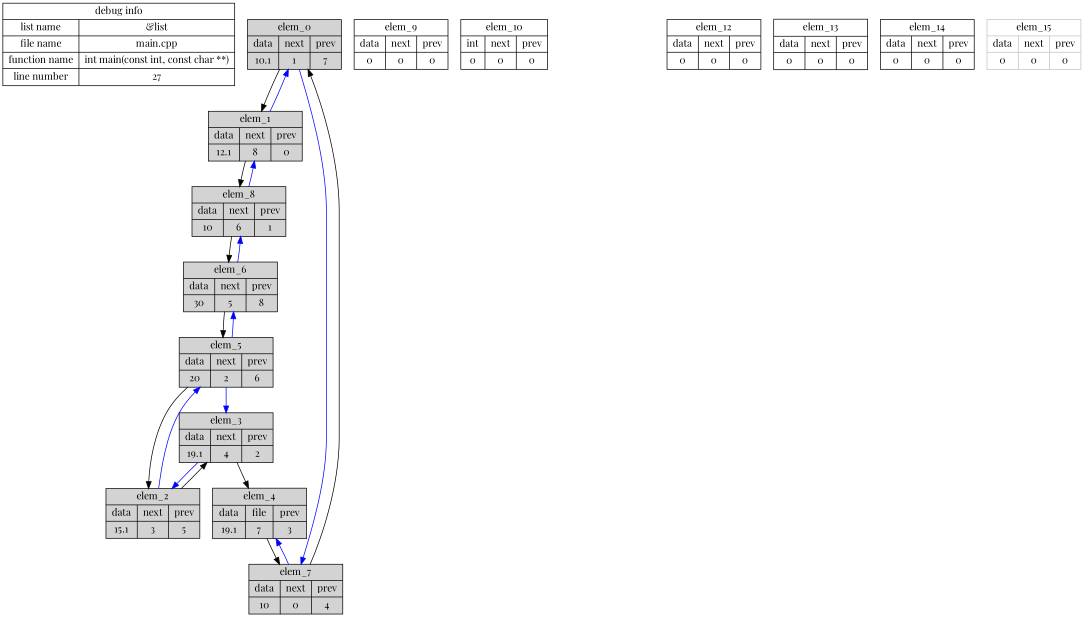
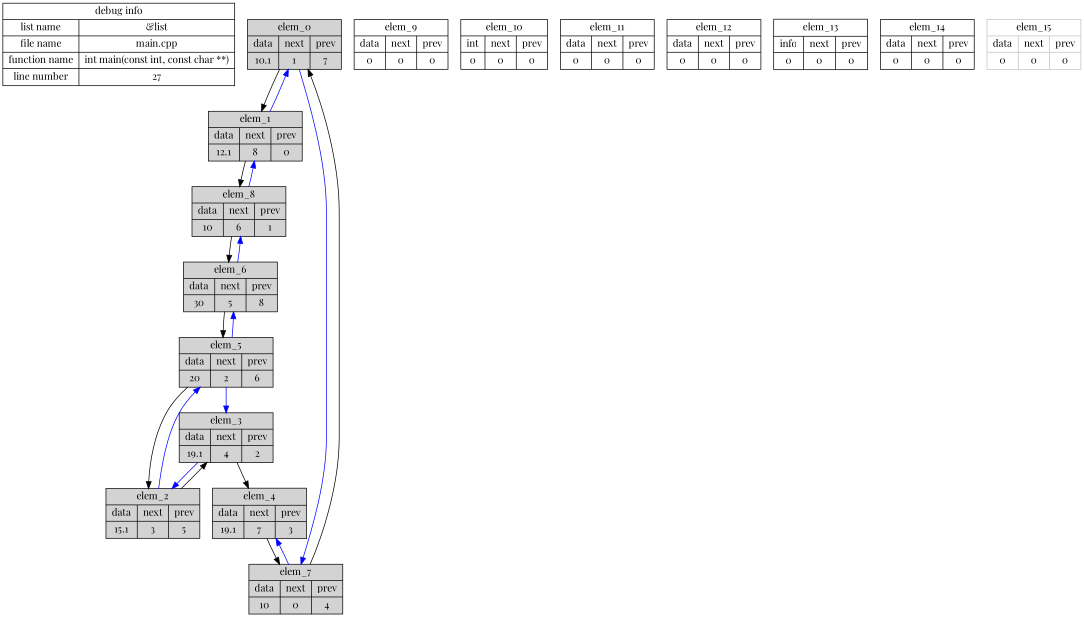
node "elem_11": added
node "elem_13": text "data" -> "info"
node "elem_4": text "file" -> "next"
